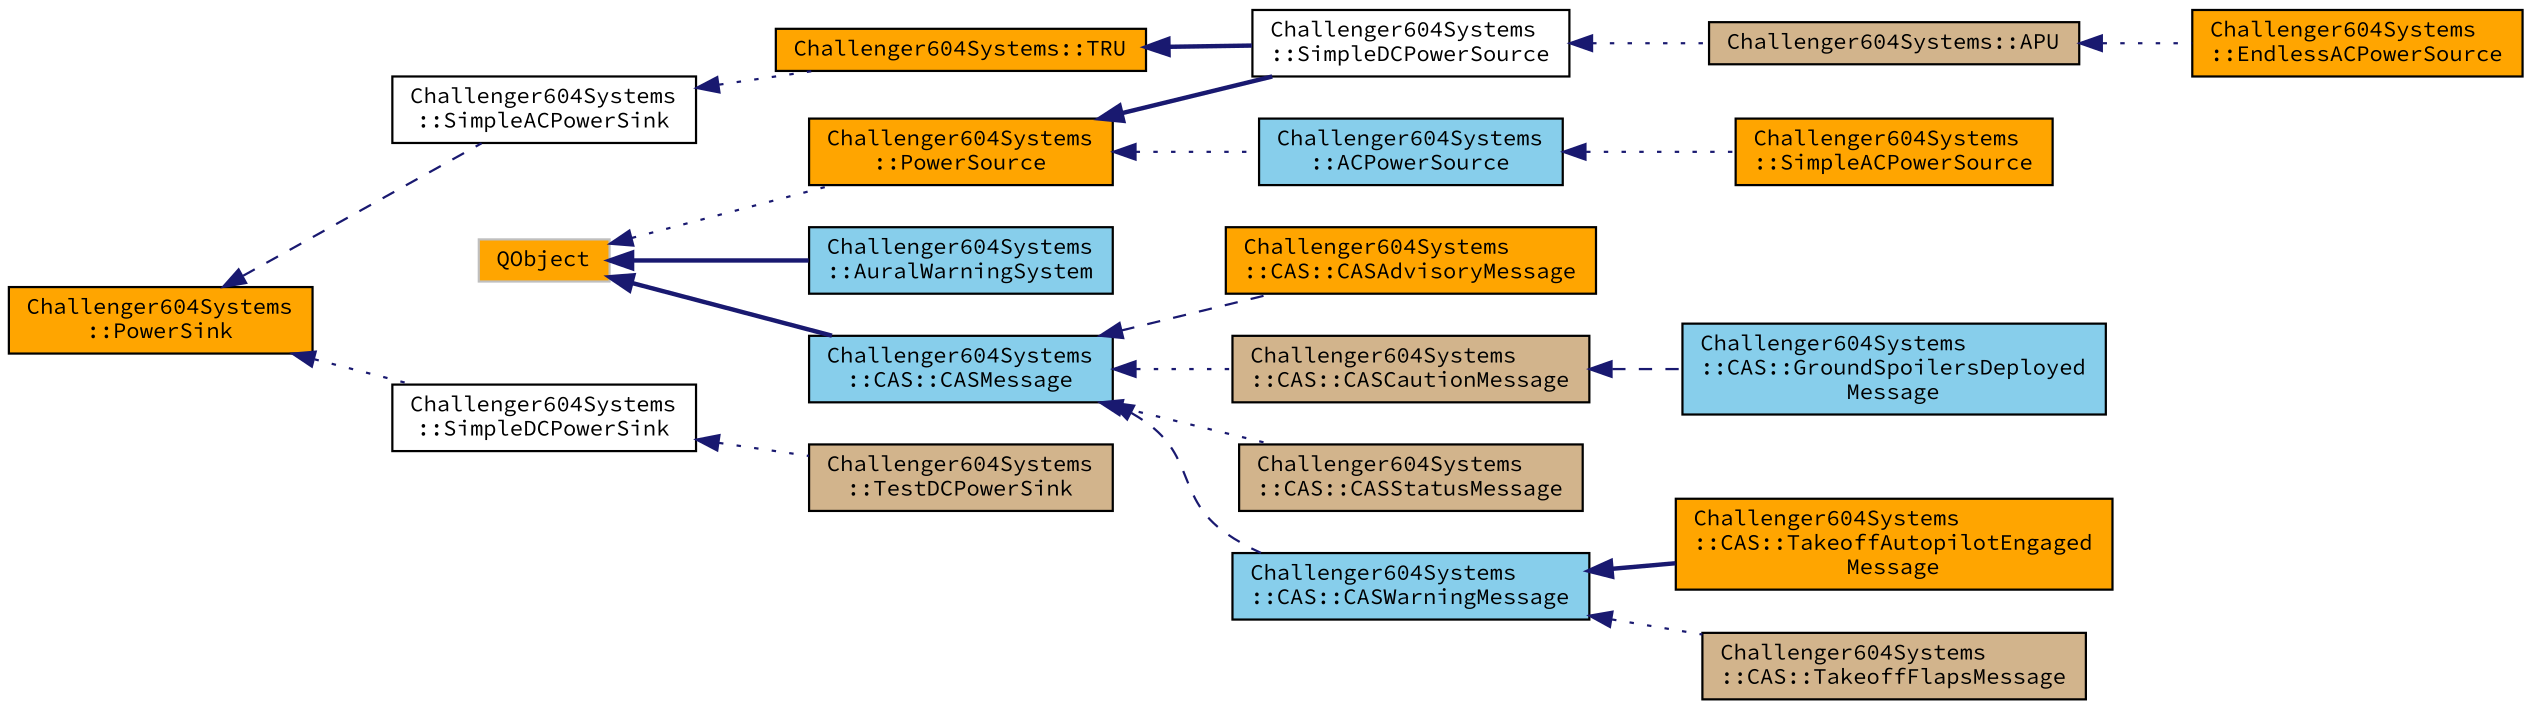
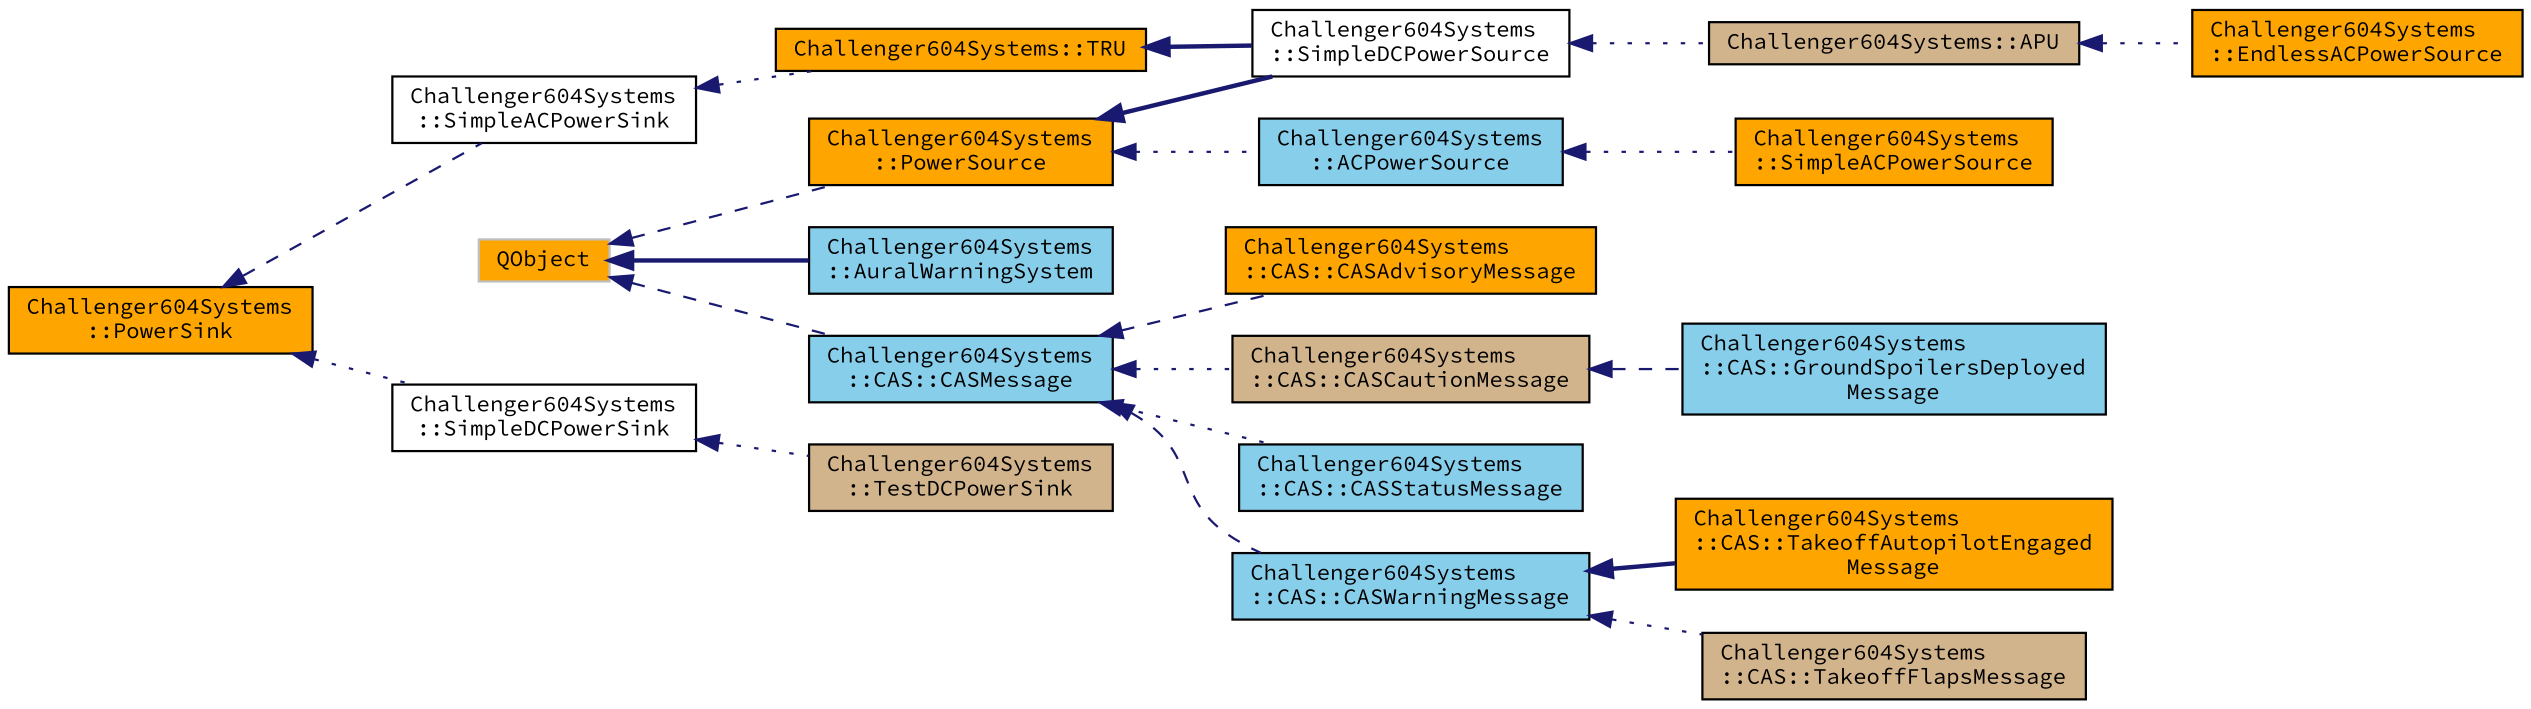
edge "Challenger604Systems ::PowerSource" -> "QObject": style dotted -> dashed
edge "Challenger604Systems ::CAS::CASMessage" -> "QObject": style bold -> dashed
node "Challenger604Systems ::CAS::CASStatusMessage": fillcolor tan -> skyblue
